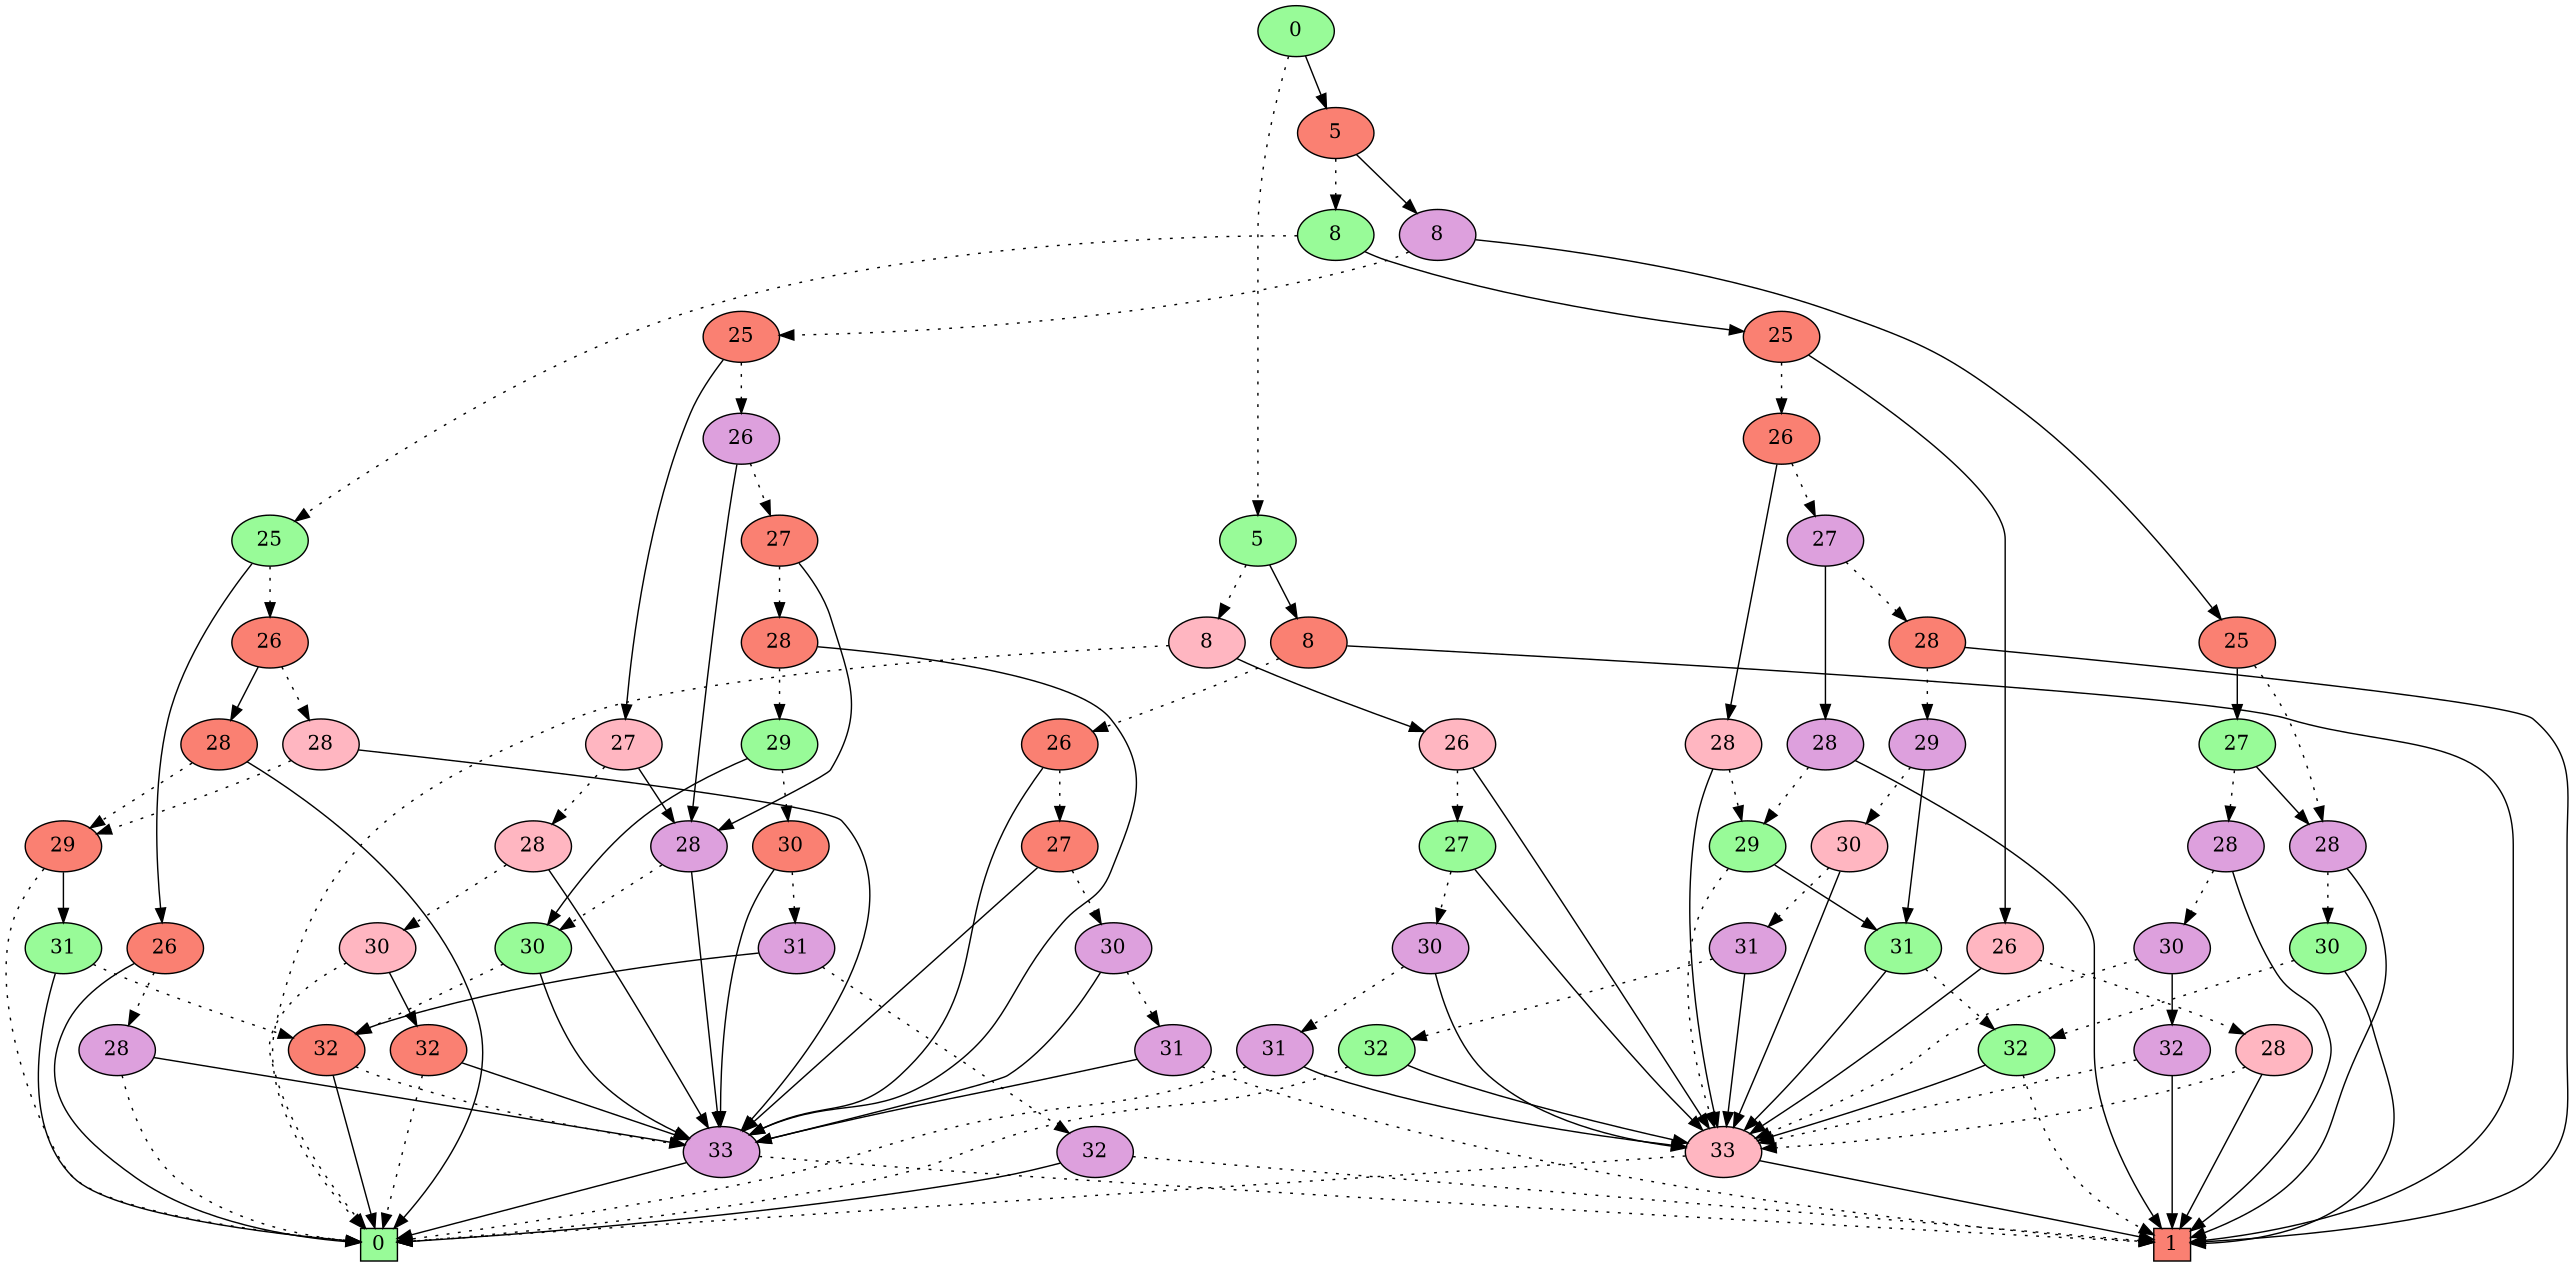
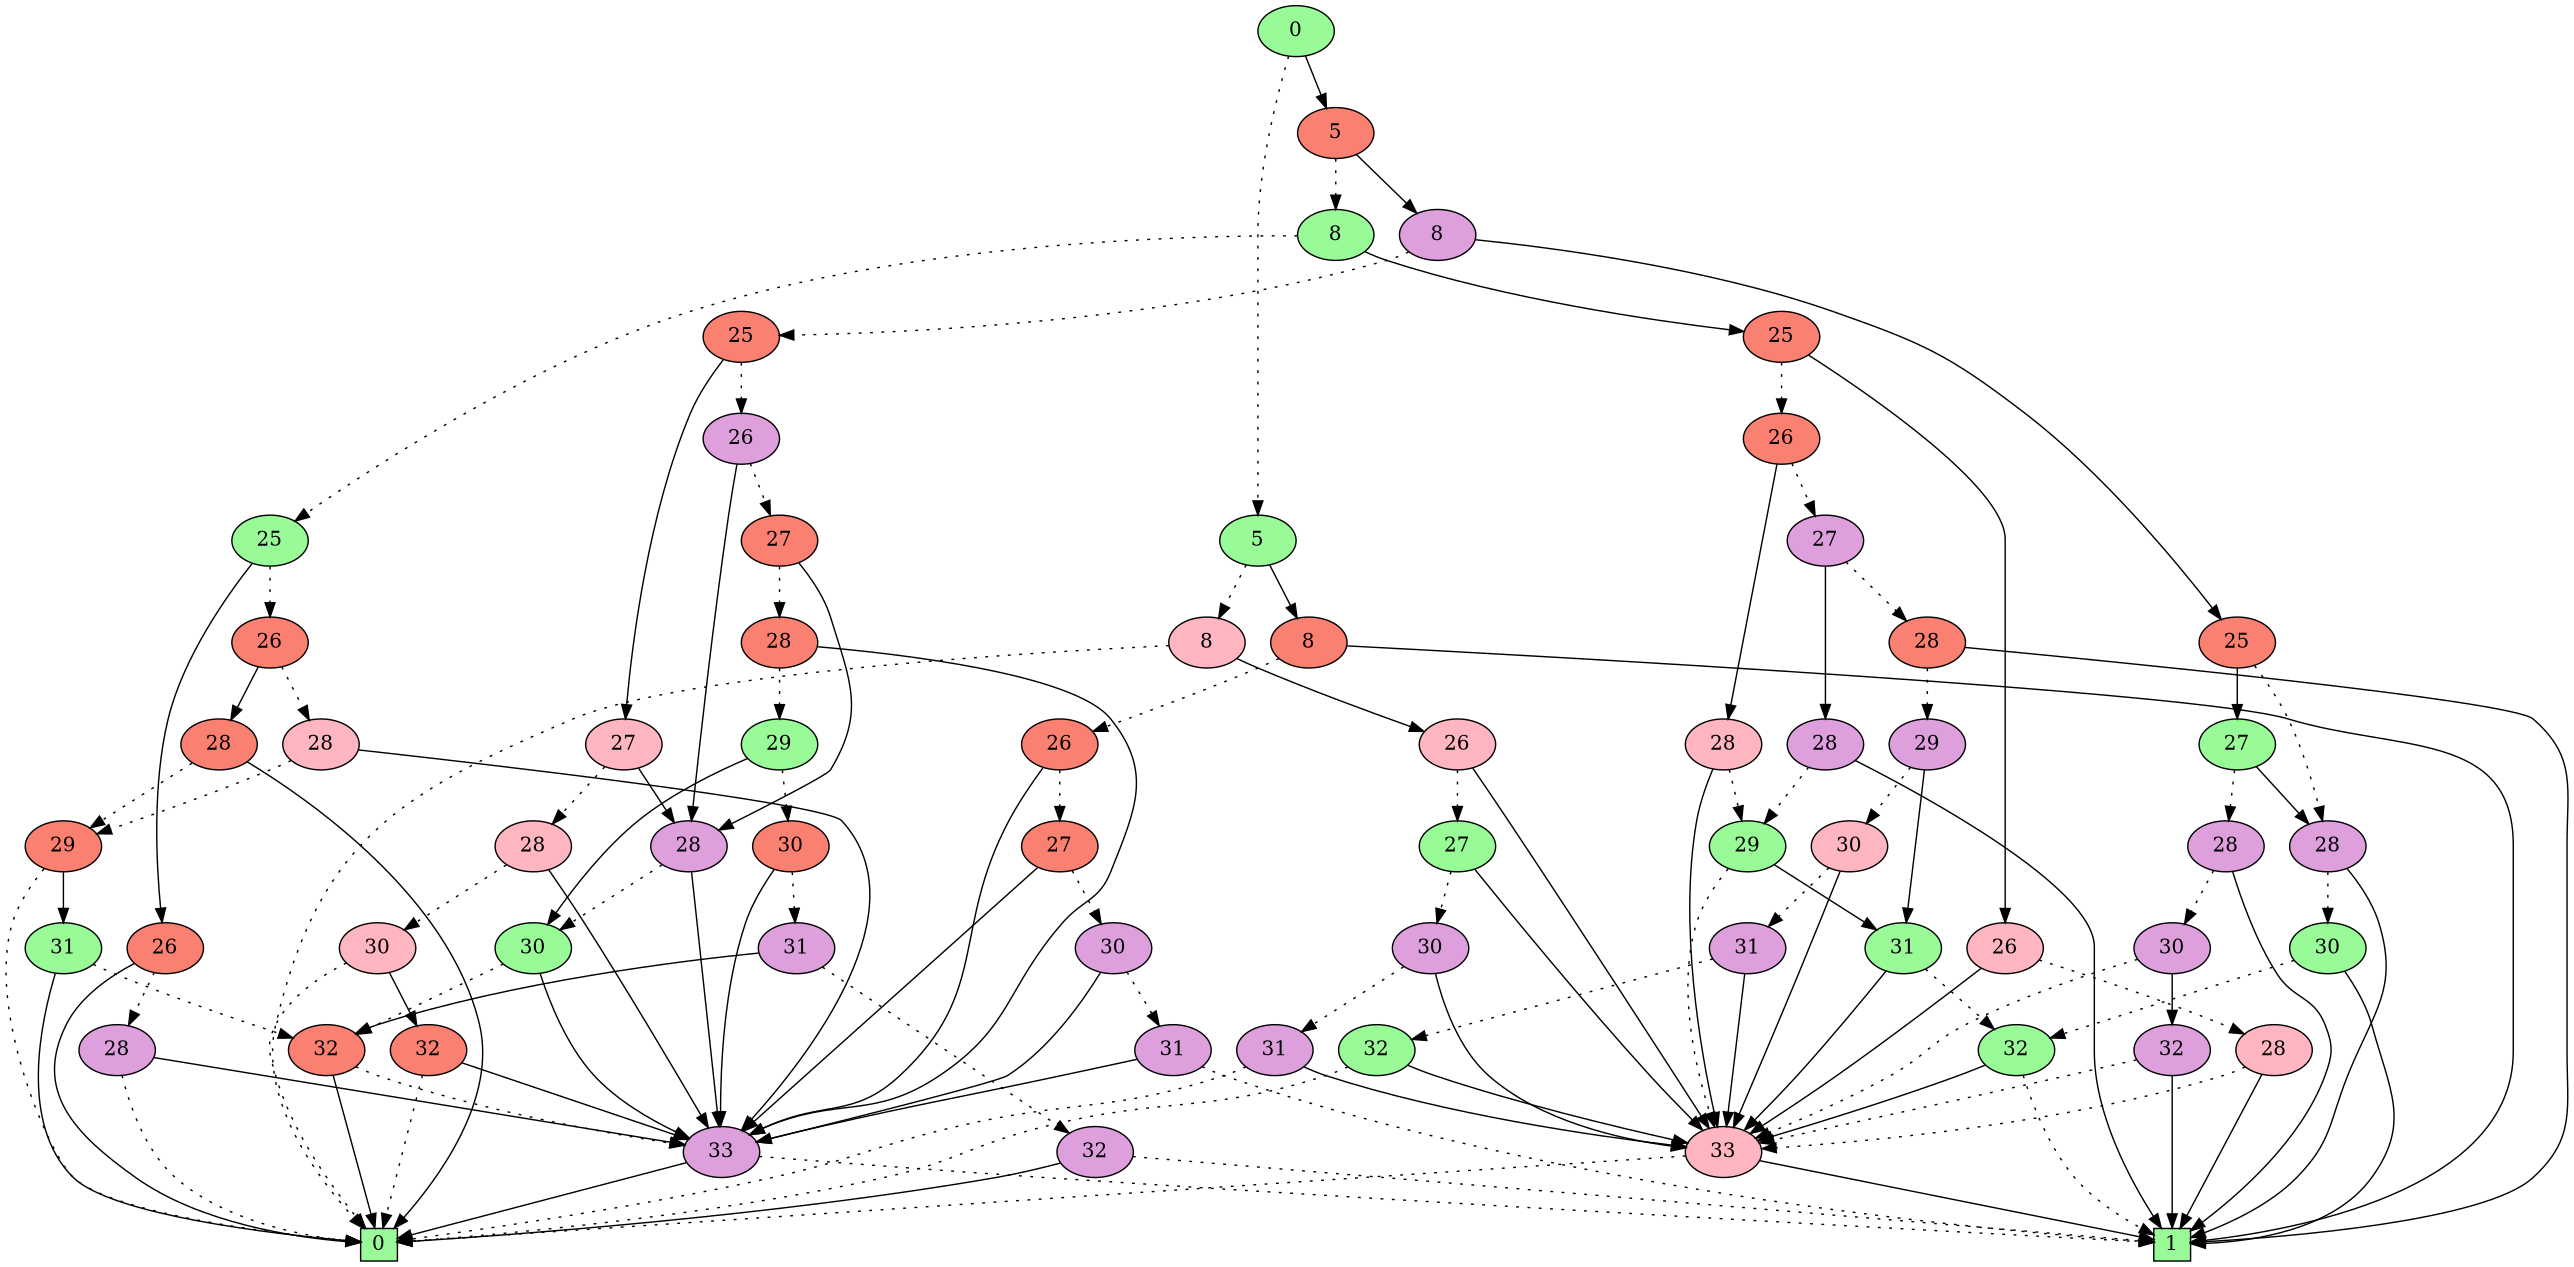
node "1": fillcolor salmon -> palegreen
